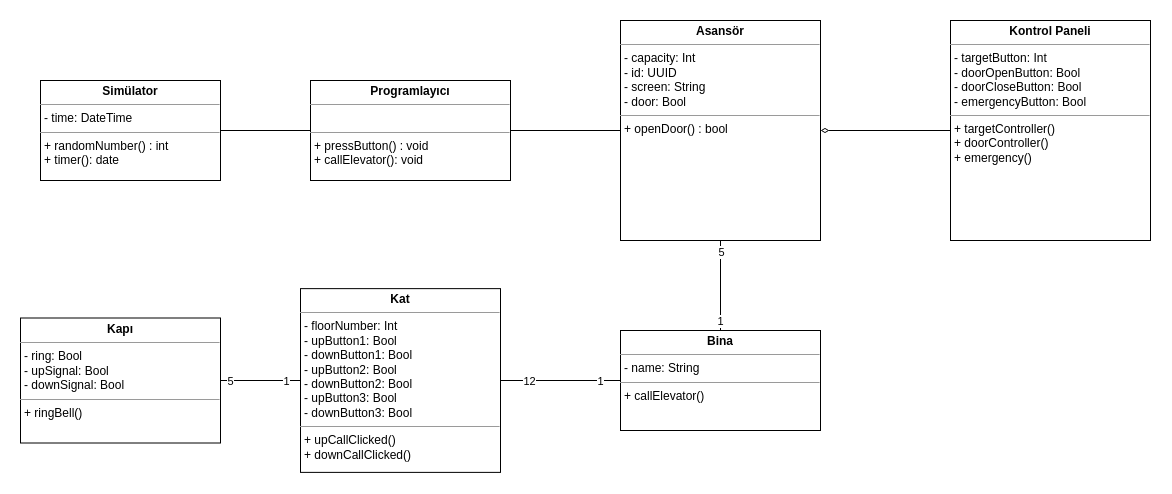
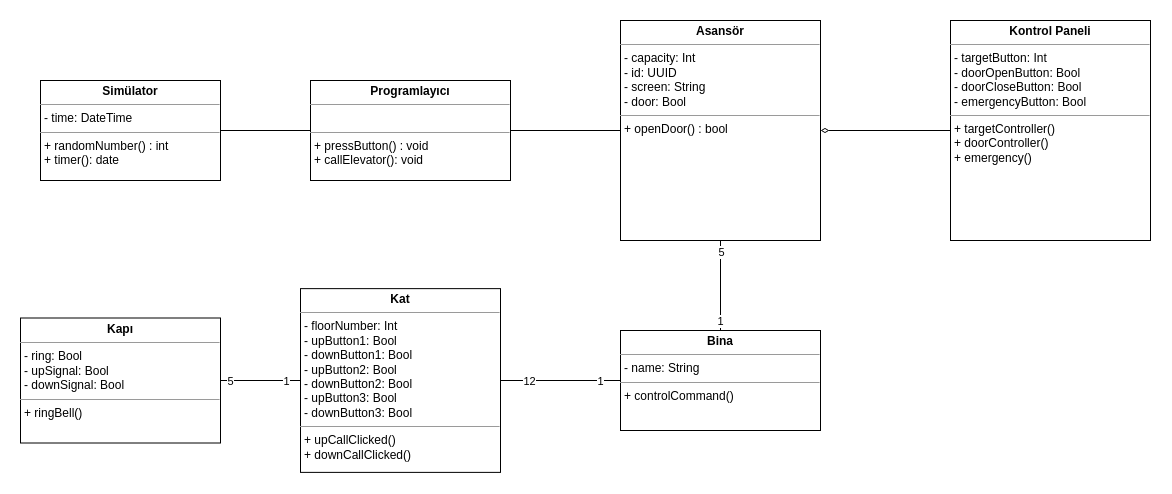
node "Bina - name: String + callElevator()": label "Bina - name: String + callElevator()" -> "Bina - name: String + controlCommand()"
